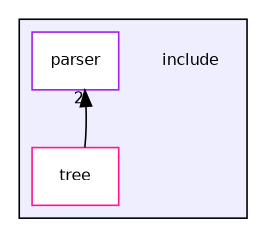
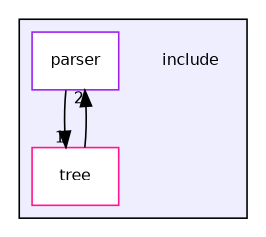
edge "parser" -> "tree": added
